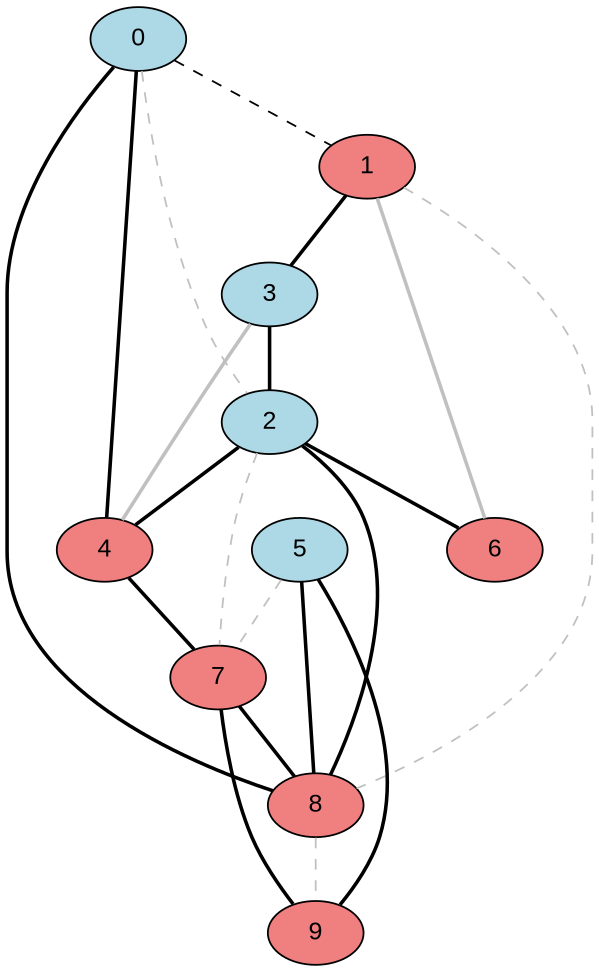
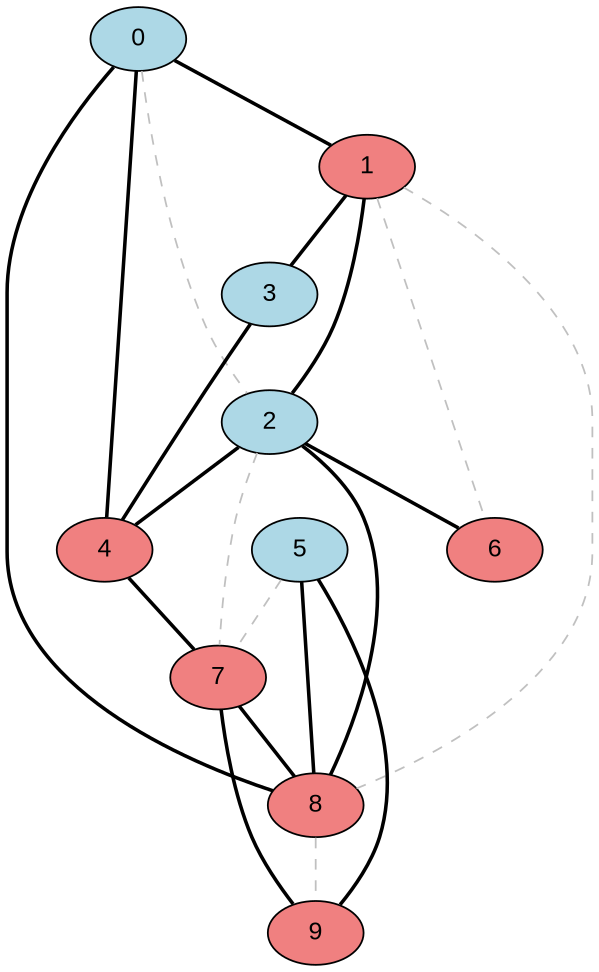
edge "0" -- "1": style dashed -> bold
edge "3" -- "2": now "1" -- "2"
edge "1" -- "6": style bold -> dashed
edge "3" -- "4": color gray -> black
